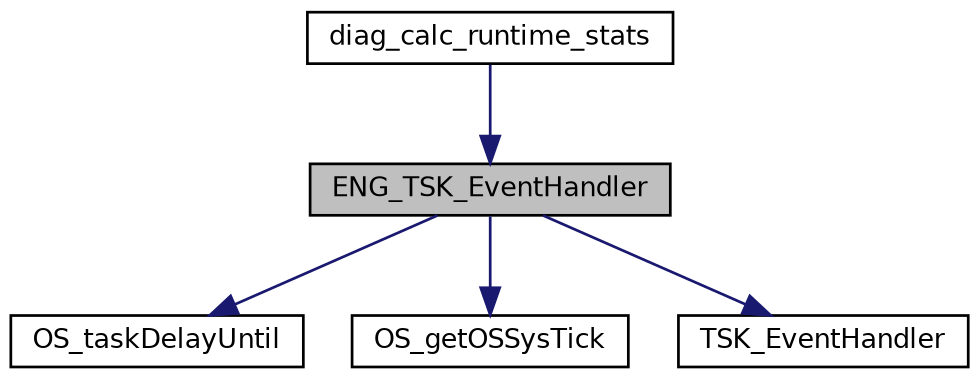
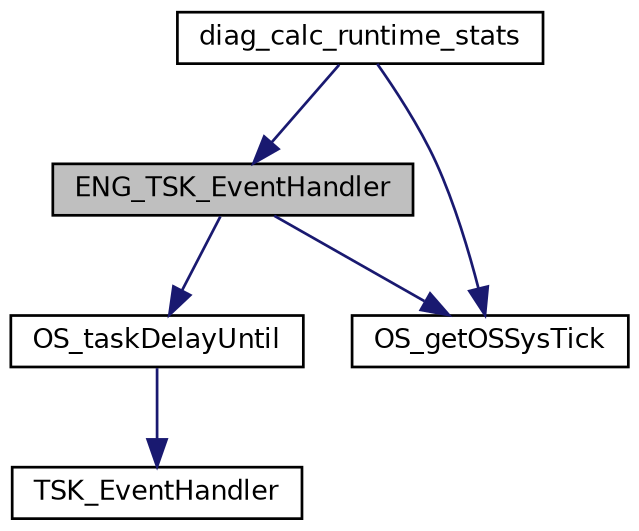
edge "diag_calc_runtime_stats" -> "OS_getOSSysTick": added
edge "ENG_TSK_EventHandler" -> "TSK_EventHandler": now "OS_taskDelayUntil" -> "TSK_EventHandler"
